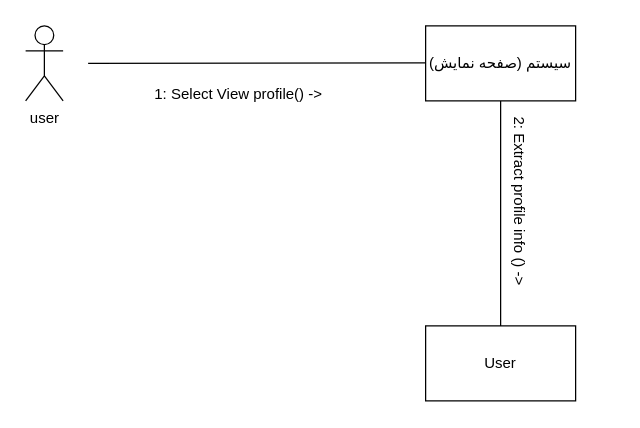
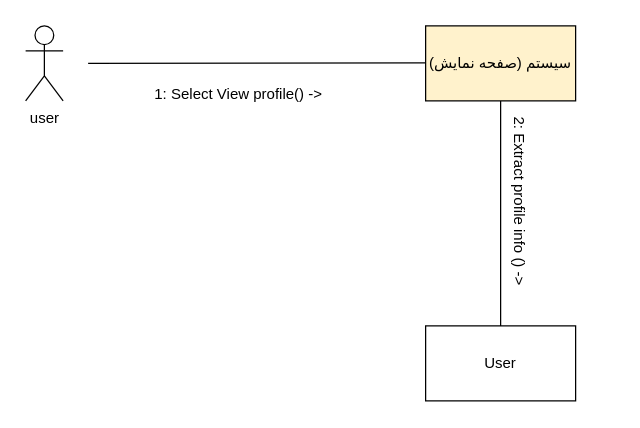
node "سیستم (صفحه نمایش)": fillcolor #ffffff -> #fff2cc
